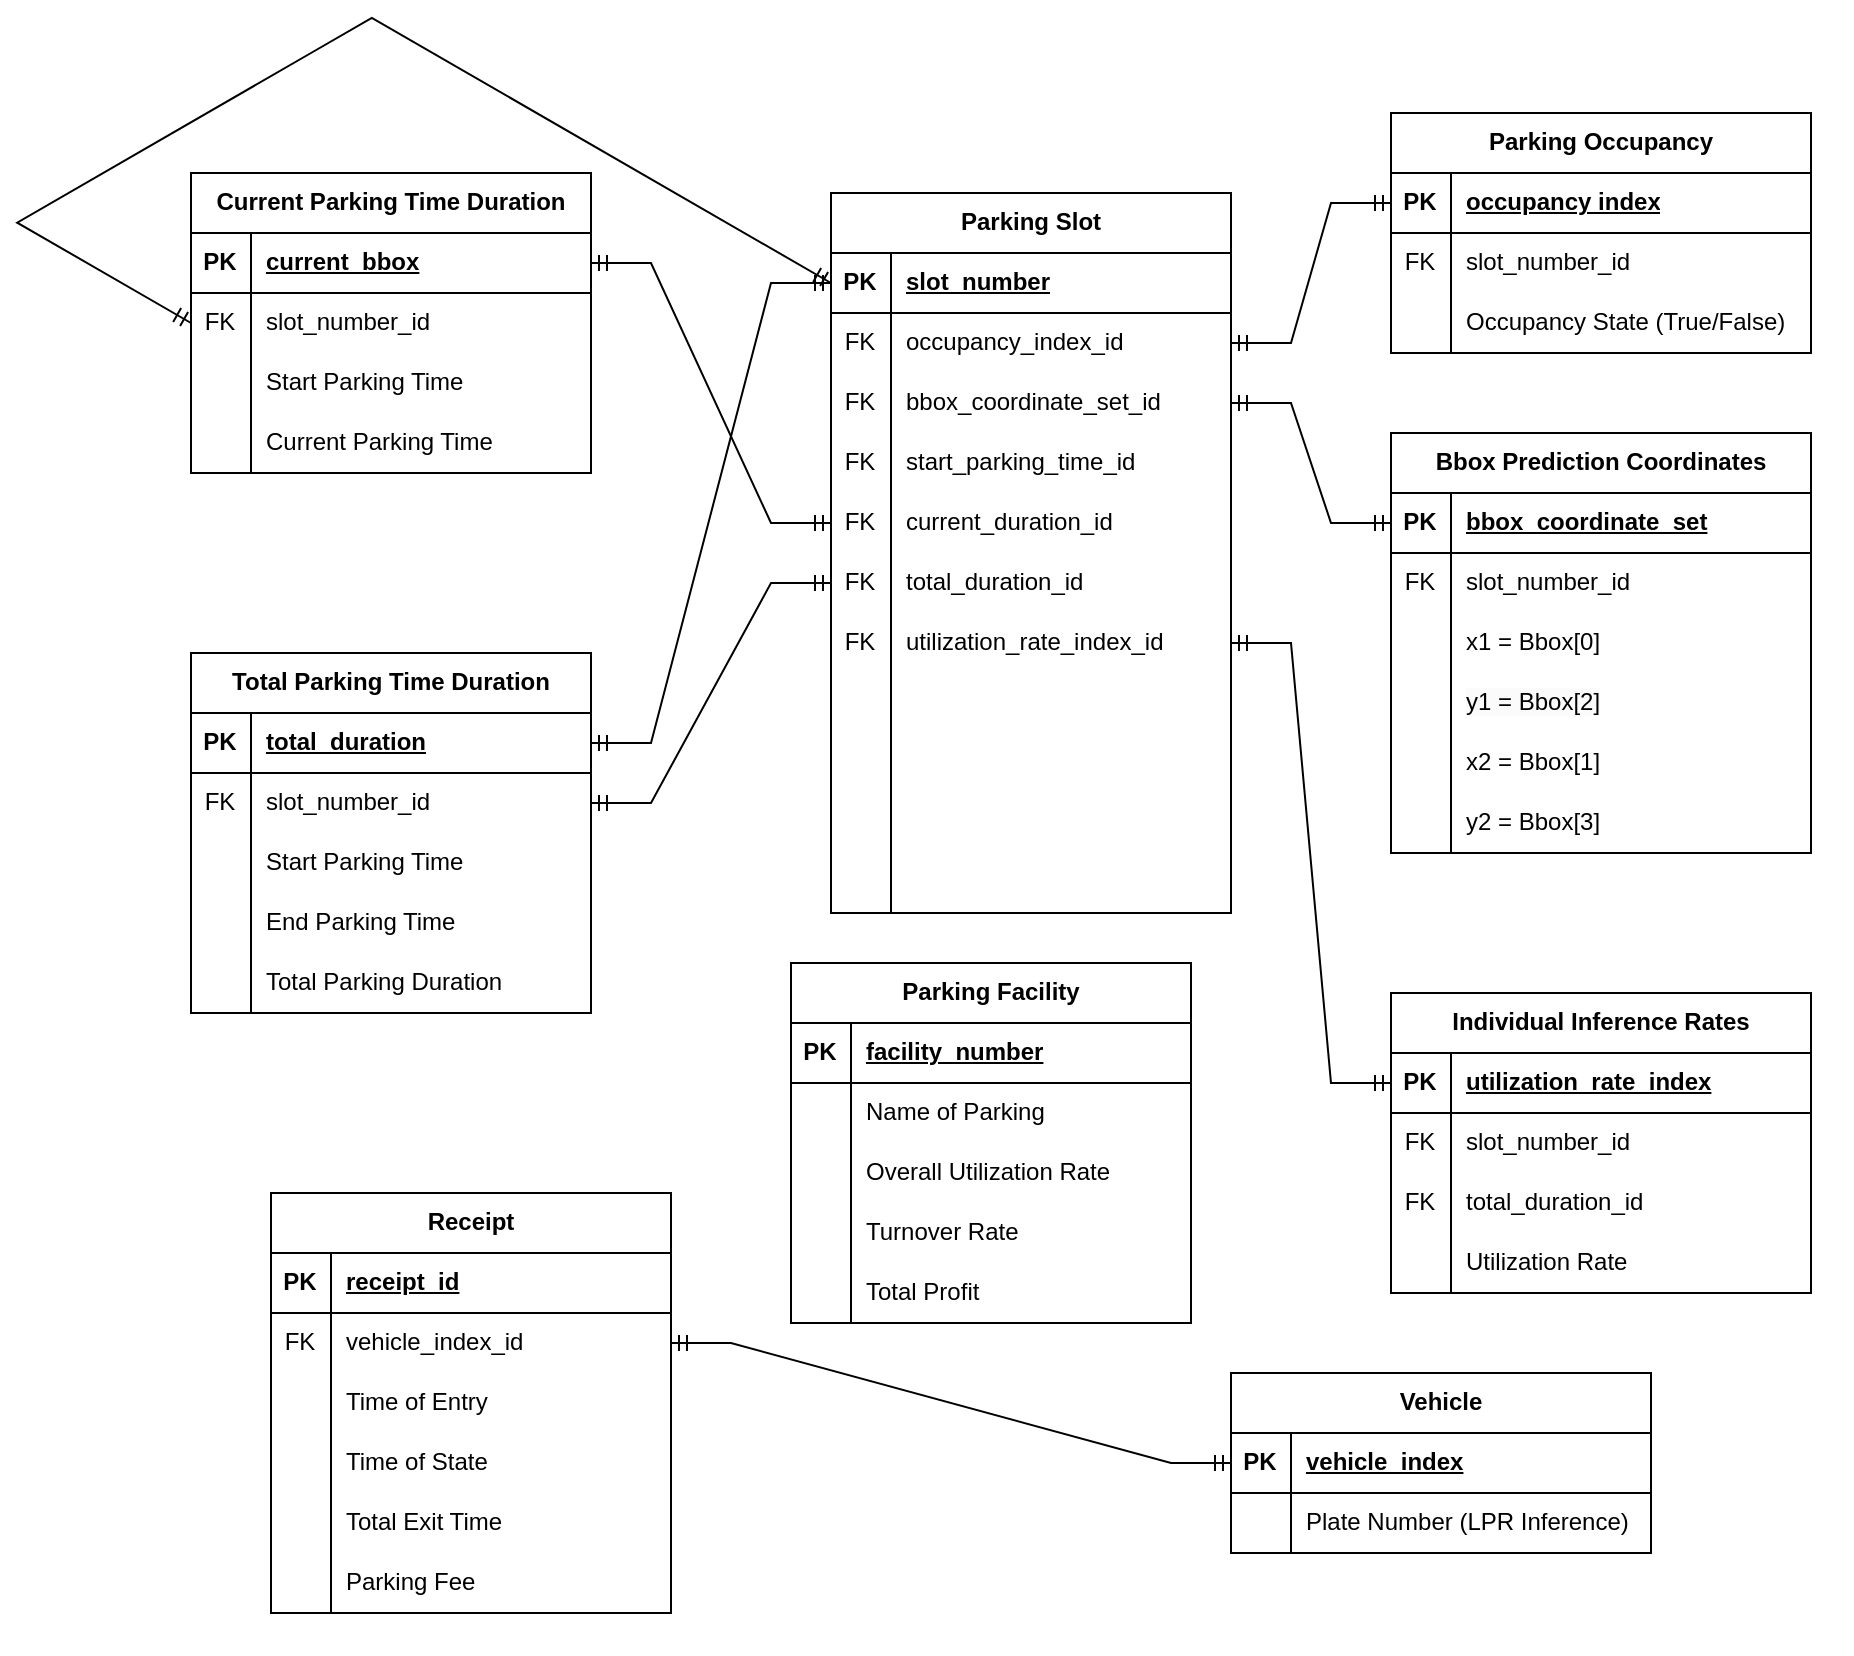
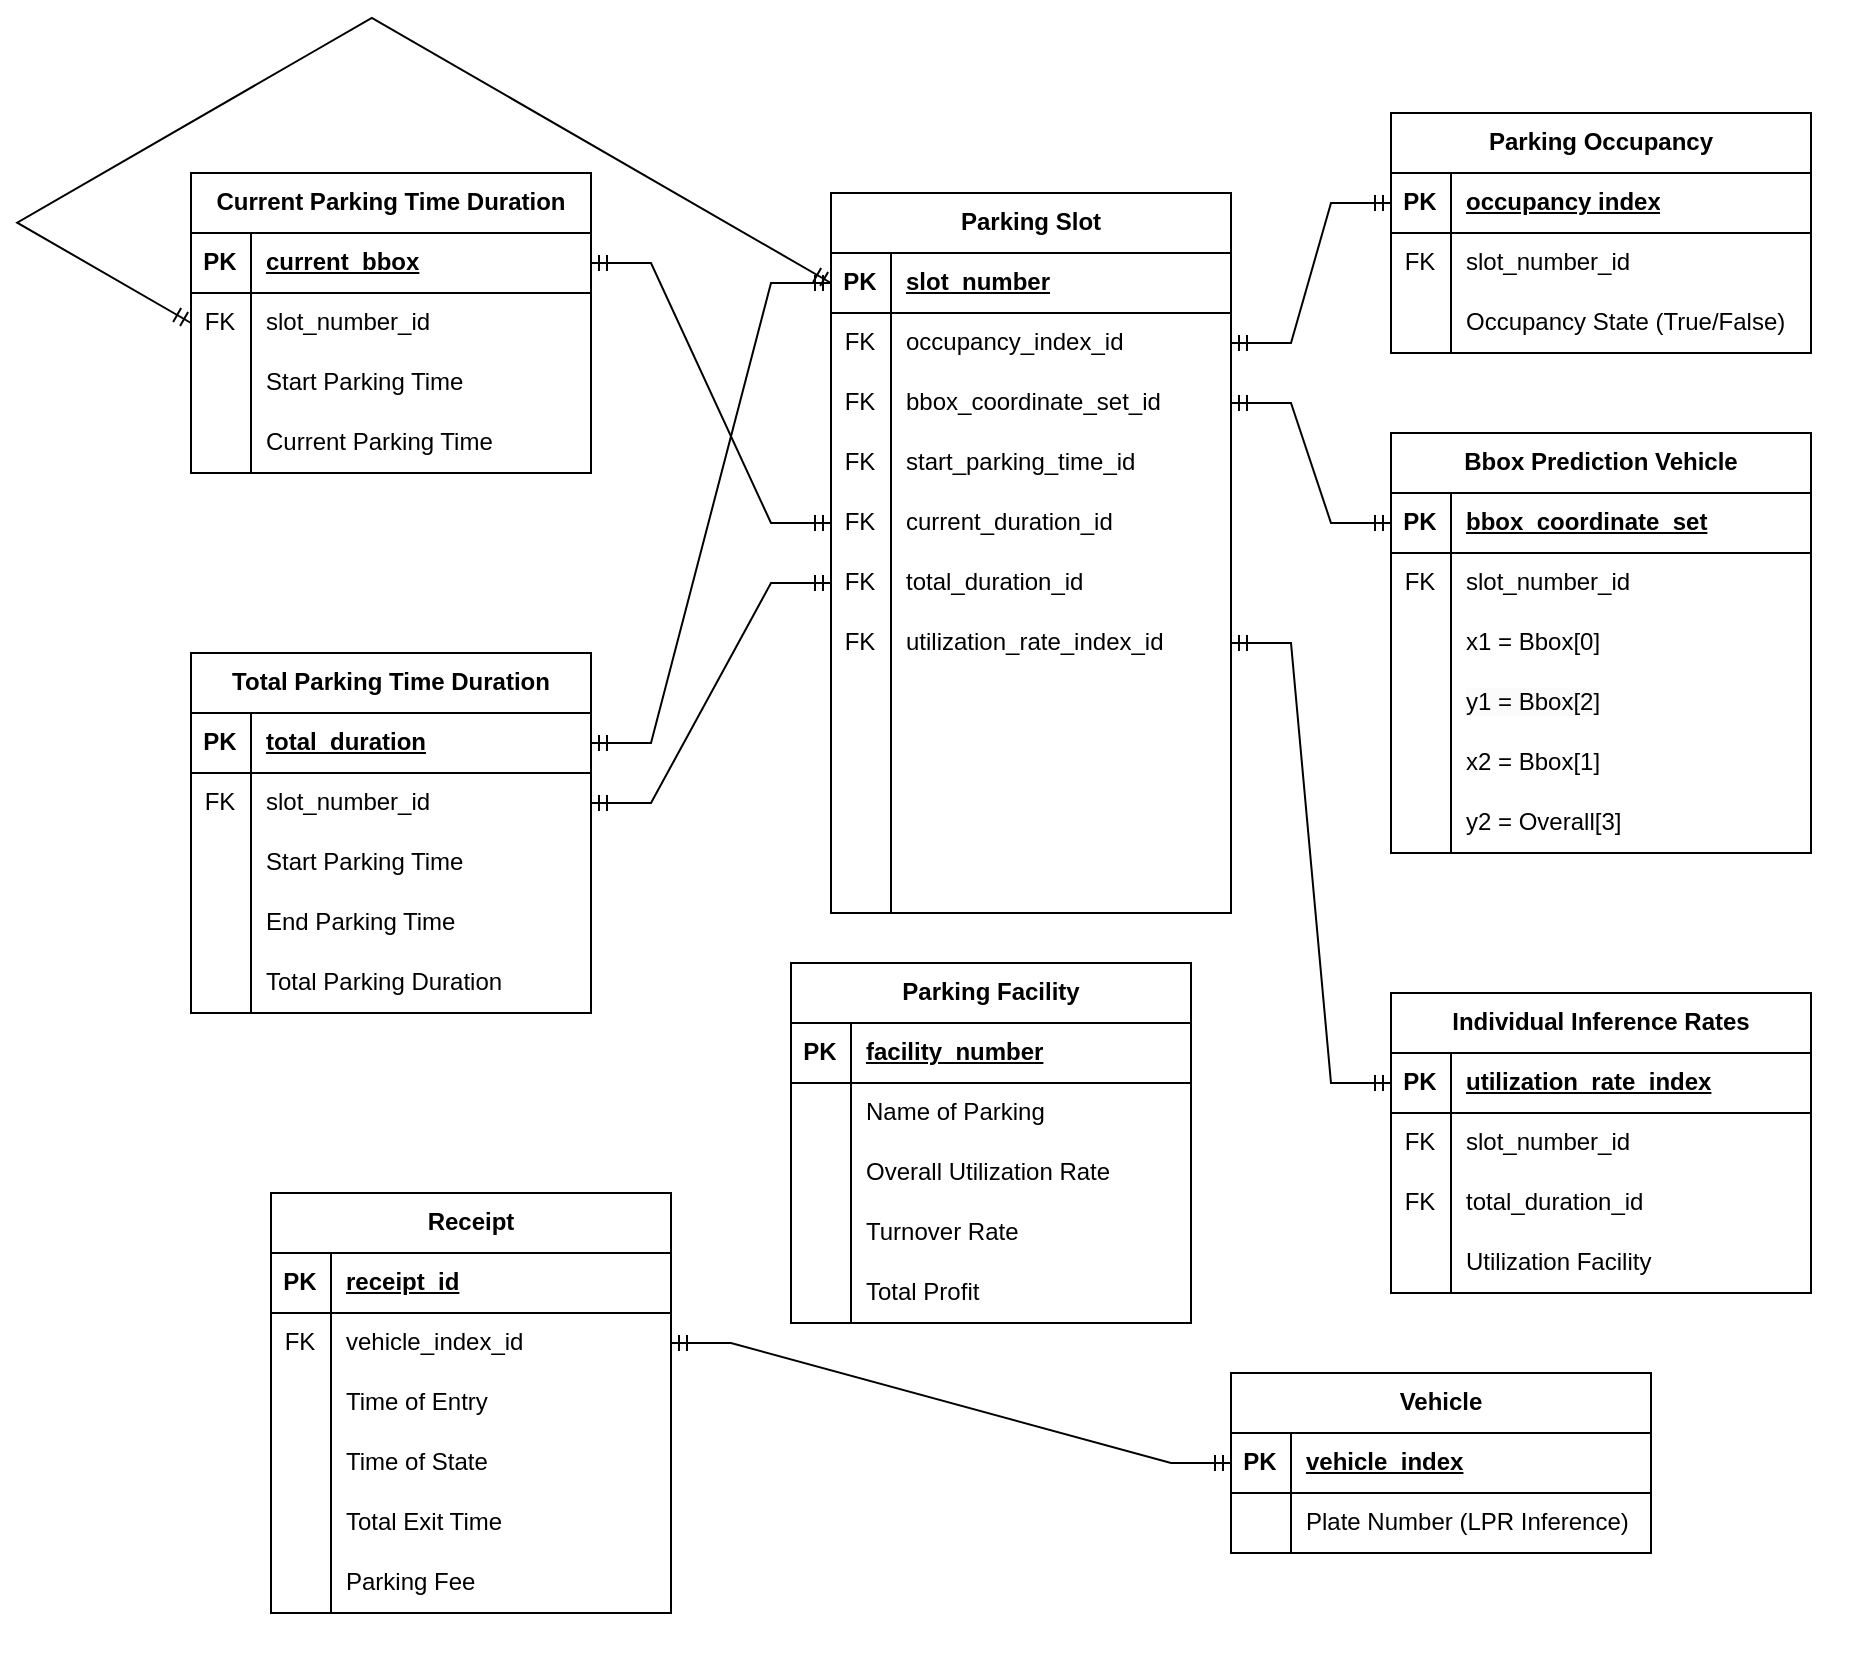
node "Bbox Prediction Coordinates": label "Bbox Prediction Coordinates" -> "Bbox Prediction Vehicle"
node "y2 = Bbox[3]": label "y2 = Bbox[3]" -> "y2 = Overall[3]"
node "Utilization Rate": label "Utilization Rate" -> "Utilization Facility"
